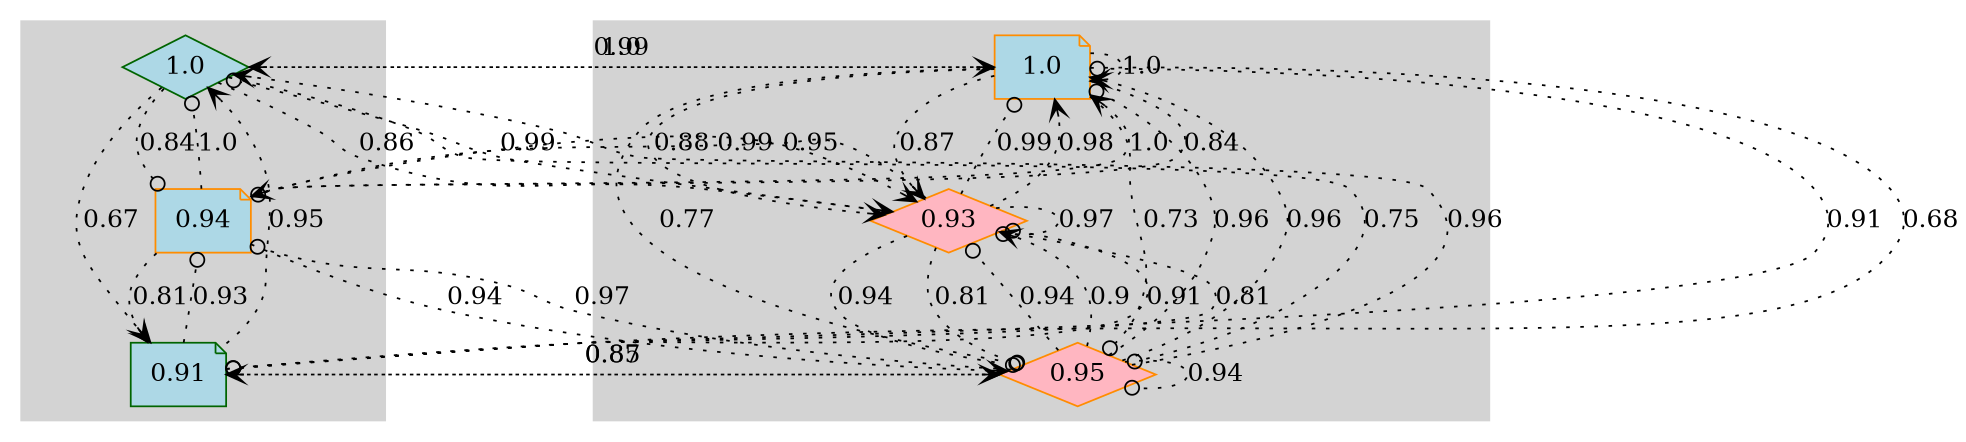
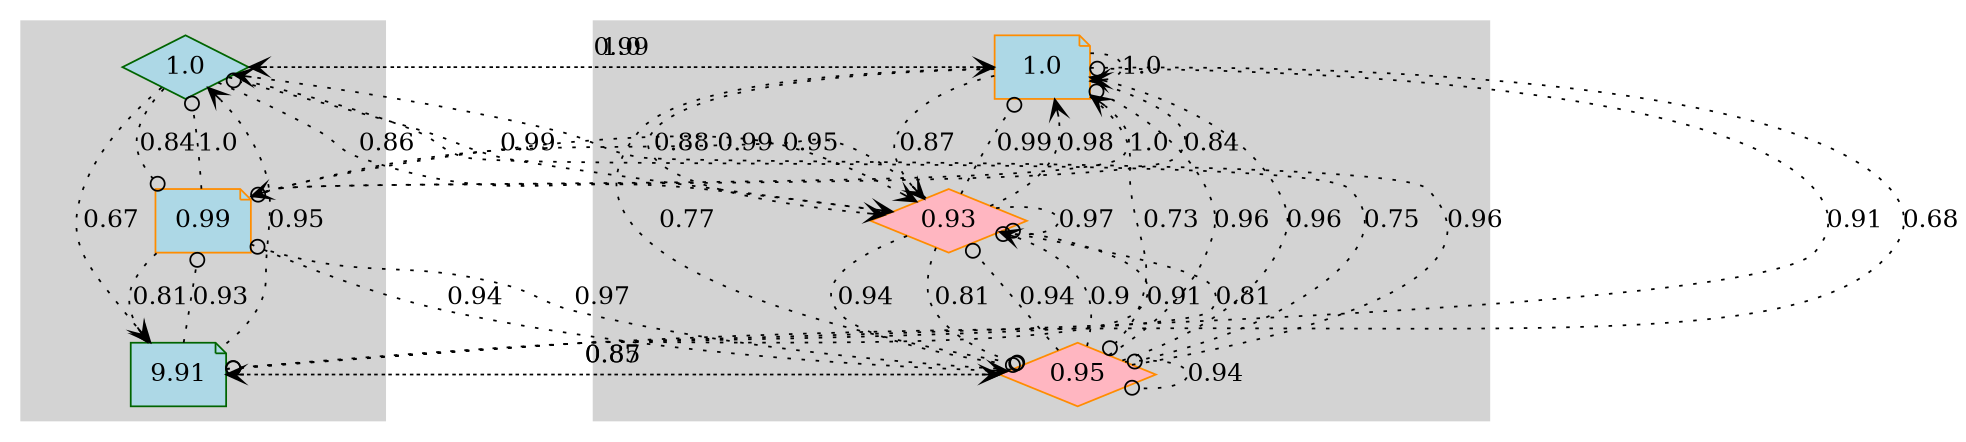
node "0.94": label "0.94" -> "0.99"
node "0.91": label "0.91" -> "9.91"
